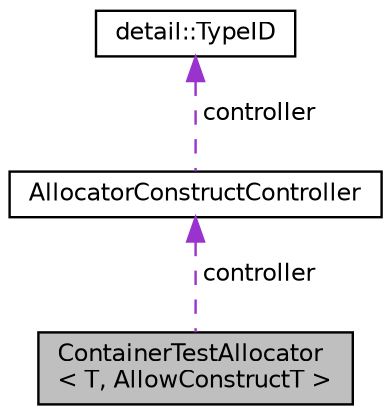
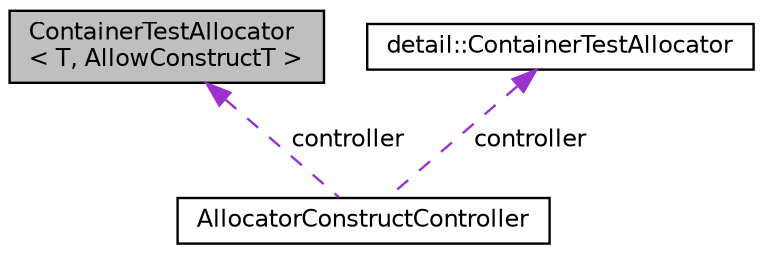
node "detail::TypeID": label "detail::TypeID" -> "detail::ContainerTestAllocator"
edge "ContainerTestAllocator < T, AllowConstructT >" -> "AllocatorConstructController": reversed
